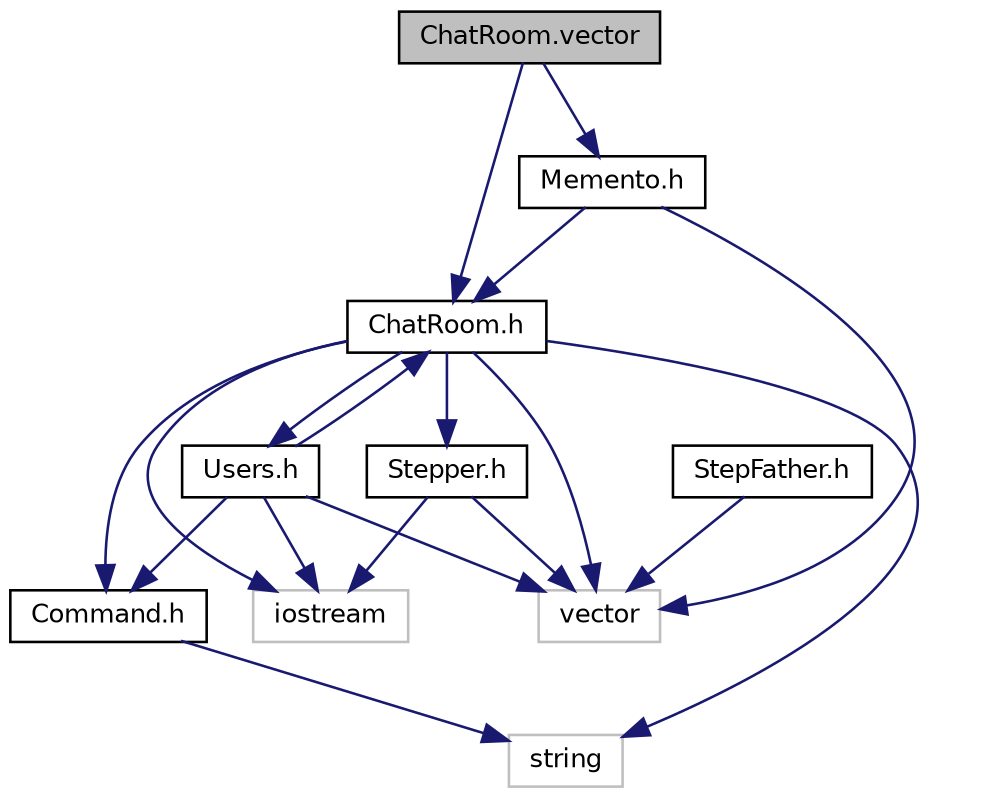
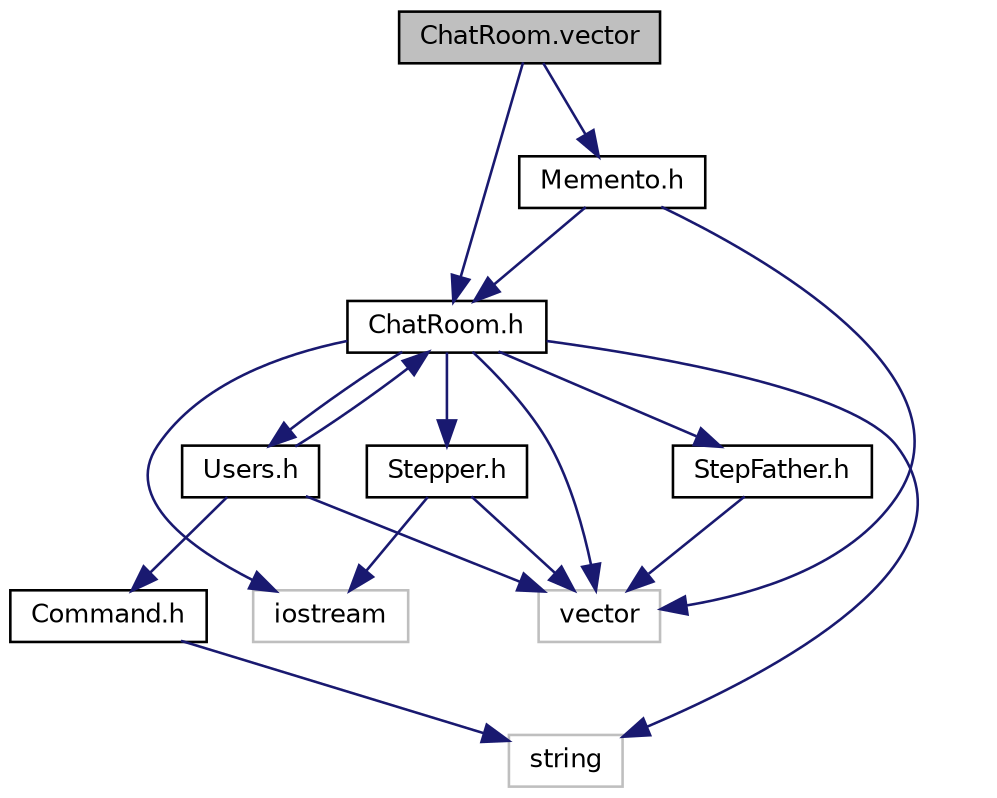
edge "ChatRoom.h" -> "Command.h": now "ChatRoom.h" -> "StepFather.h"
edge "Users.h" -> "iostream": removed
